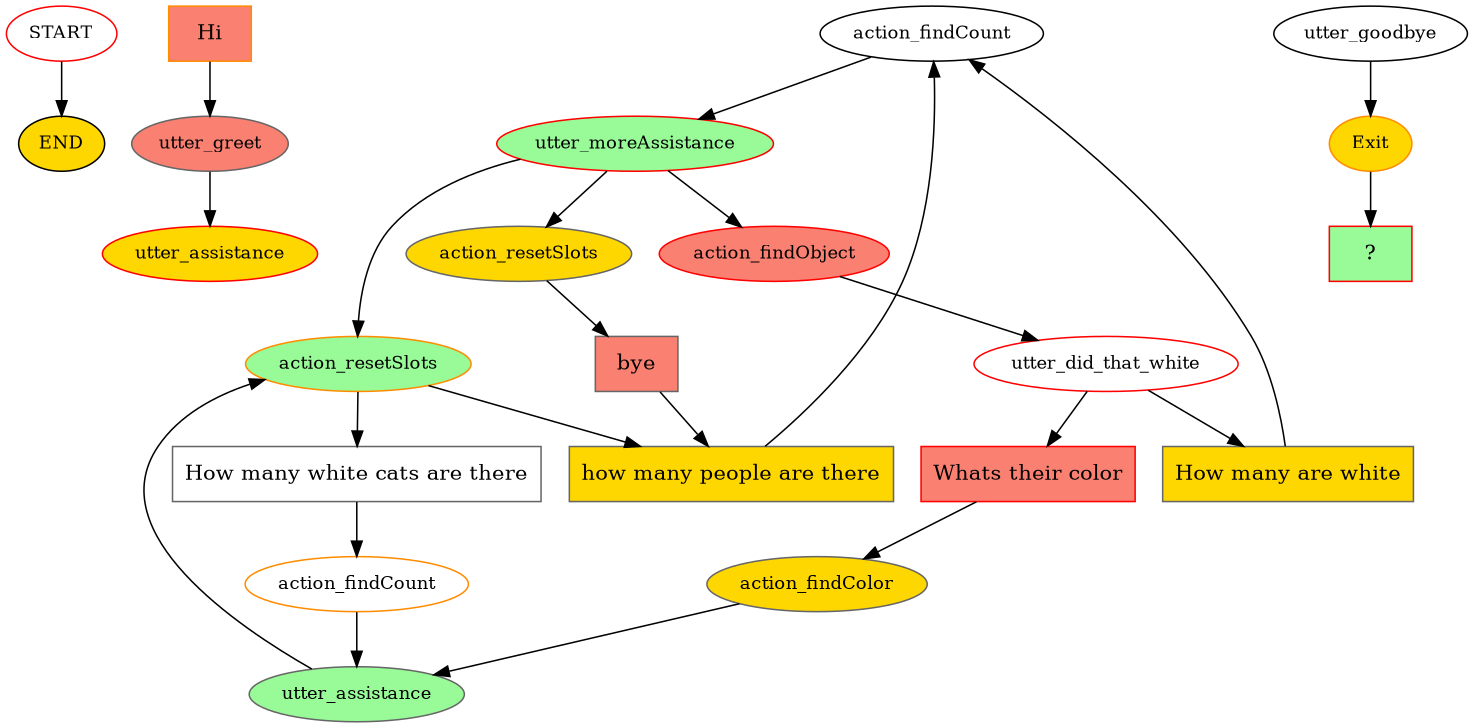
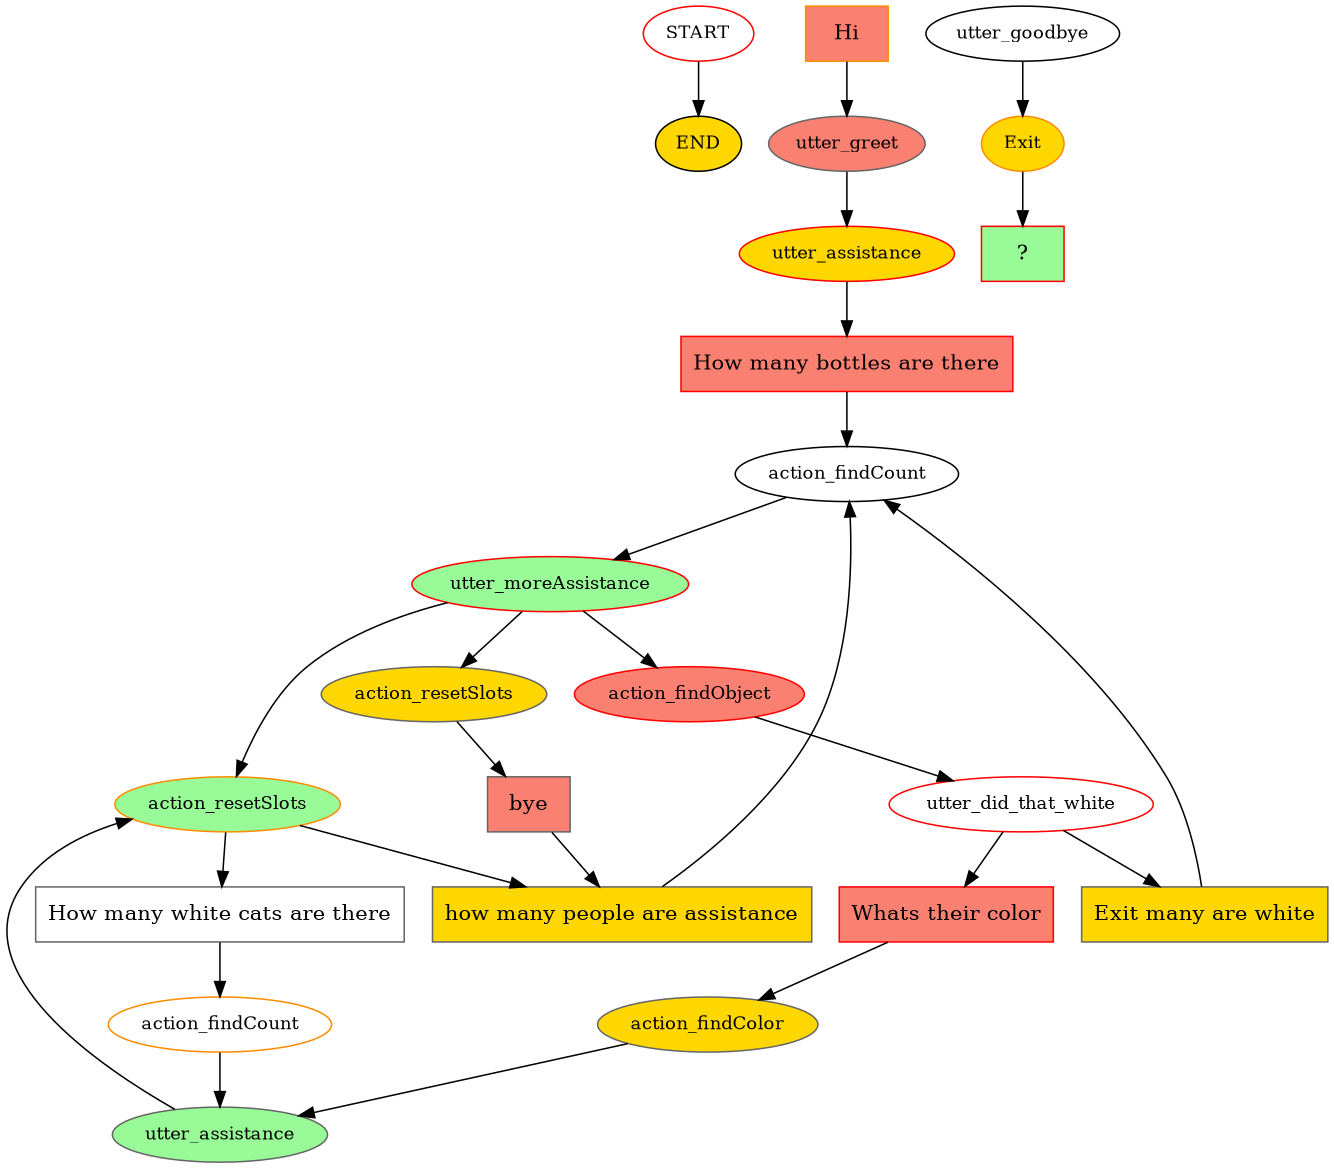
node "How many bottles are there": added
node "how many people are there": label "how many people are there" -> "how many people are assistance"
node "How many are white": label "How many are white" -> "Exit many are white"
